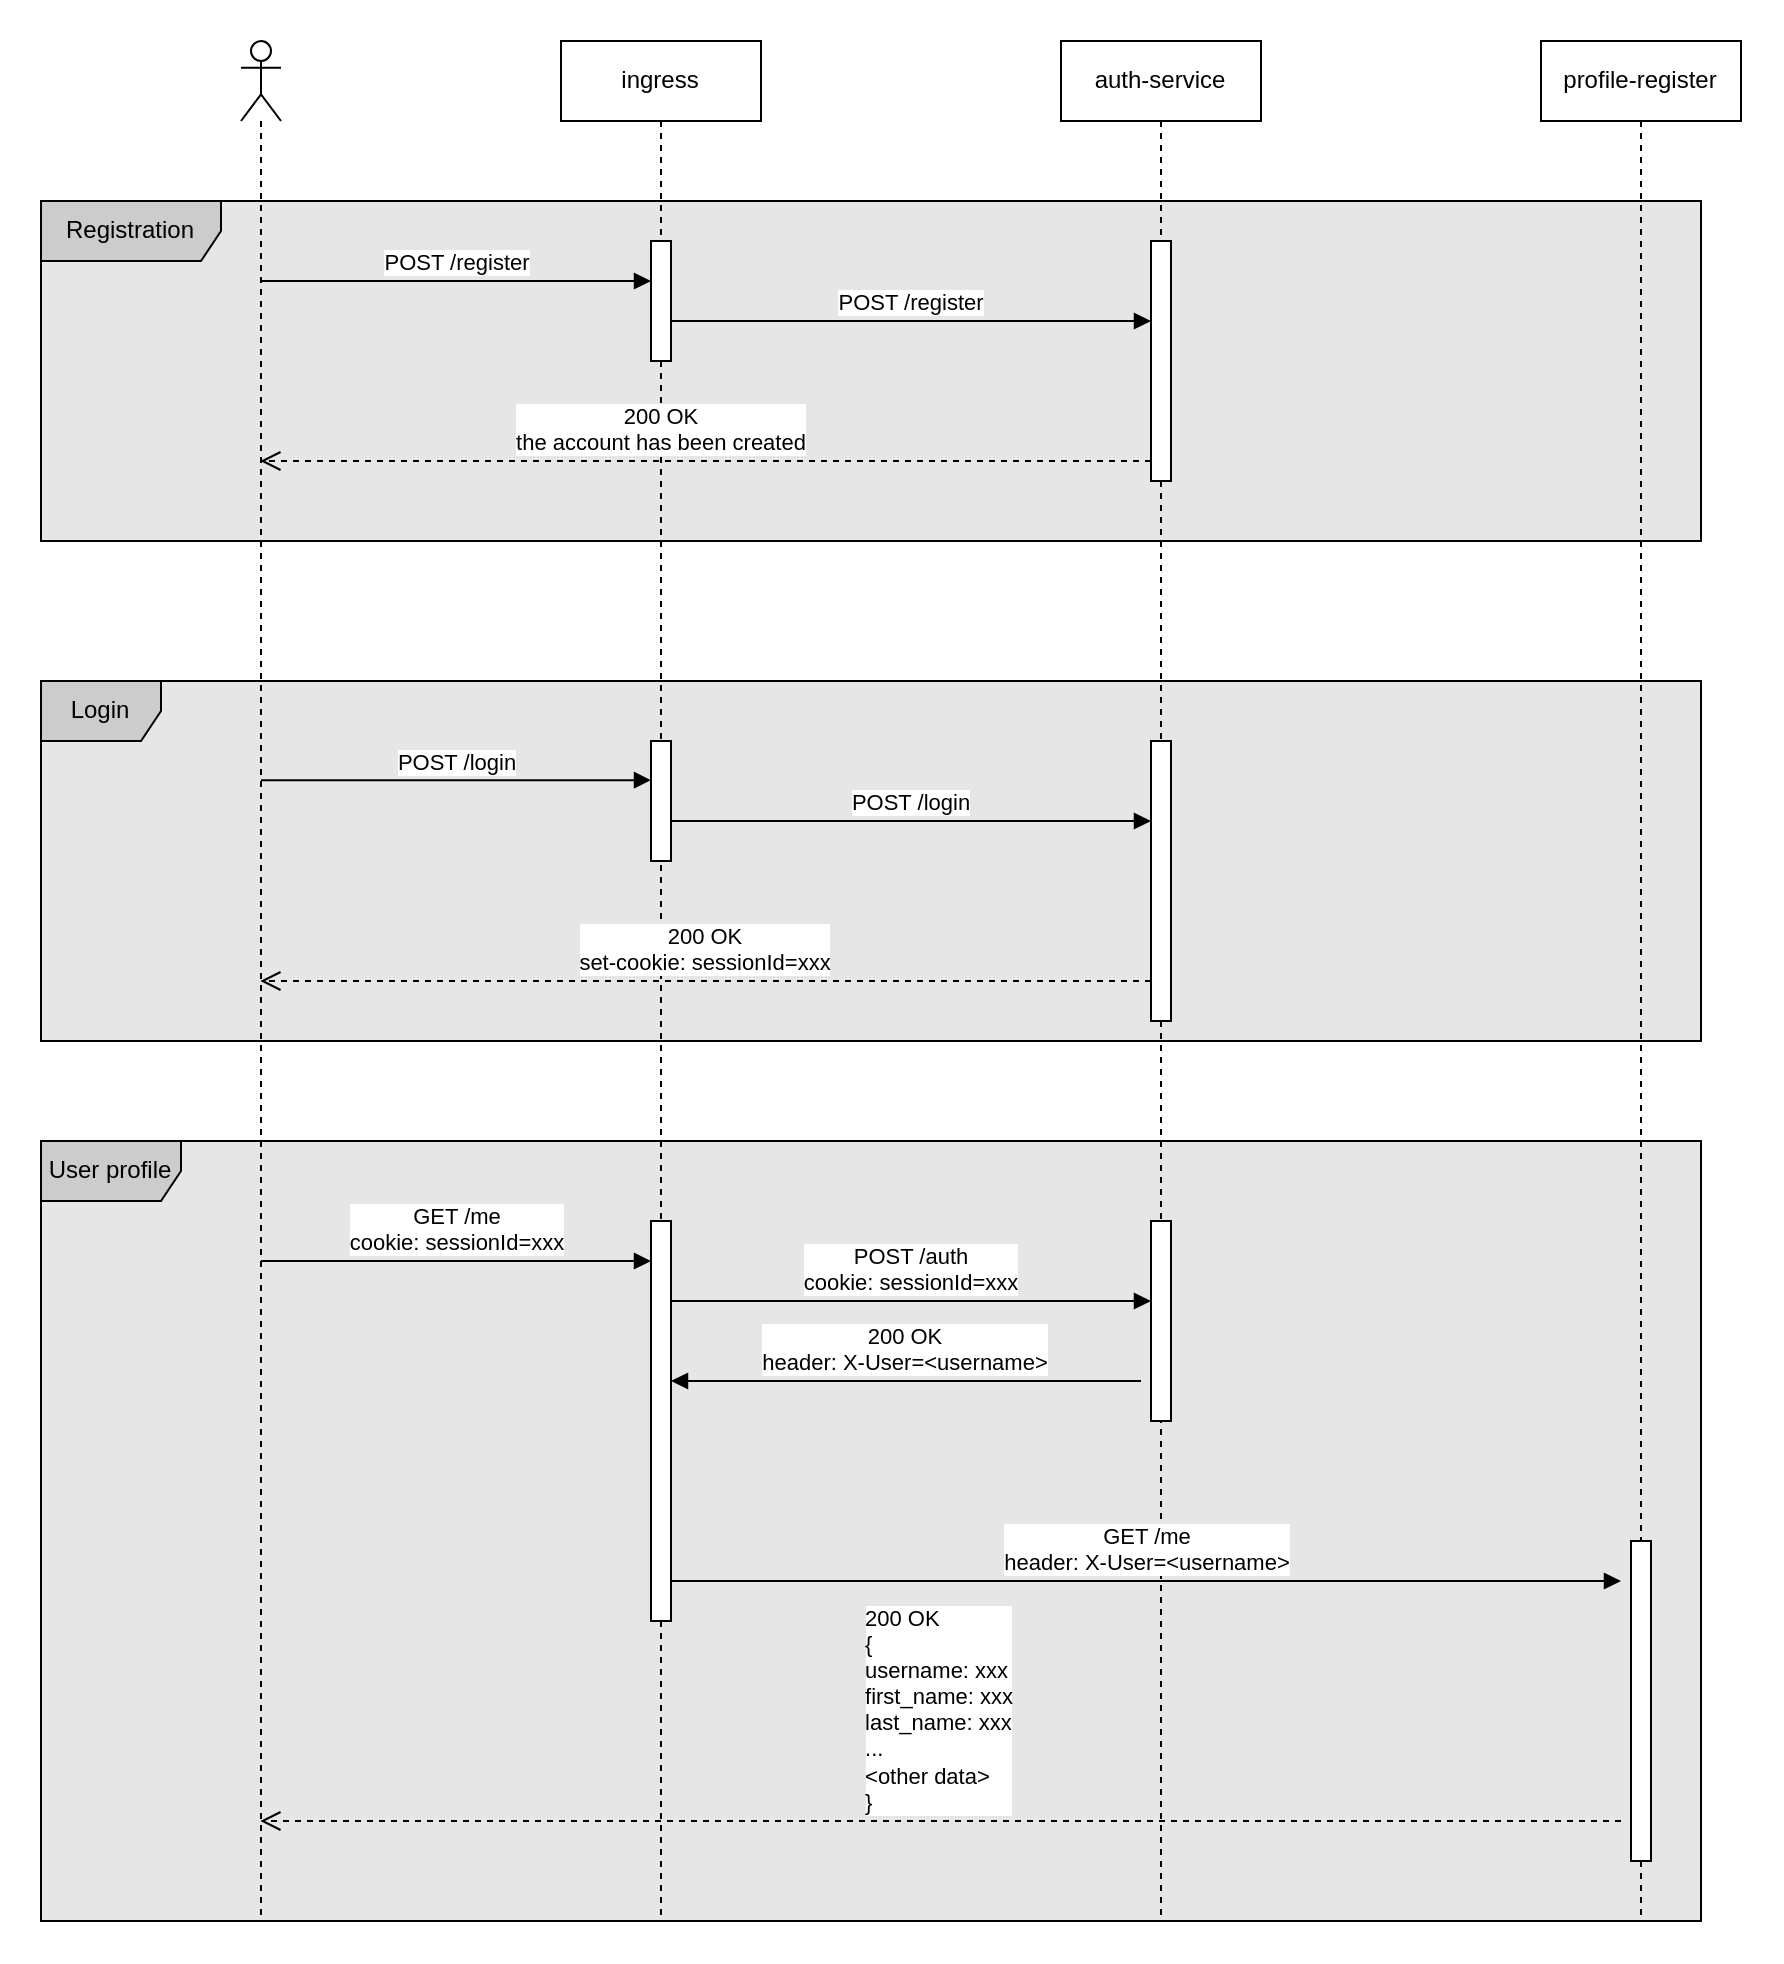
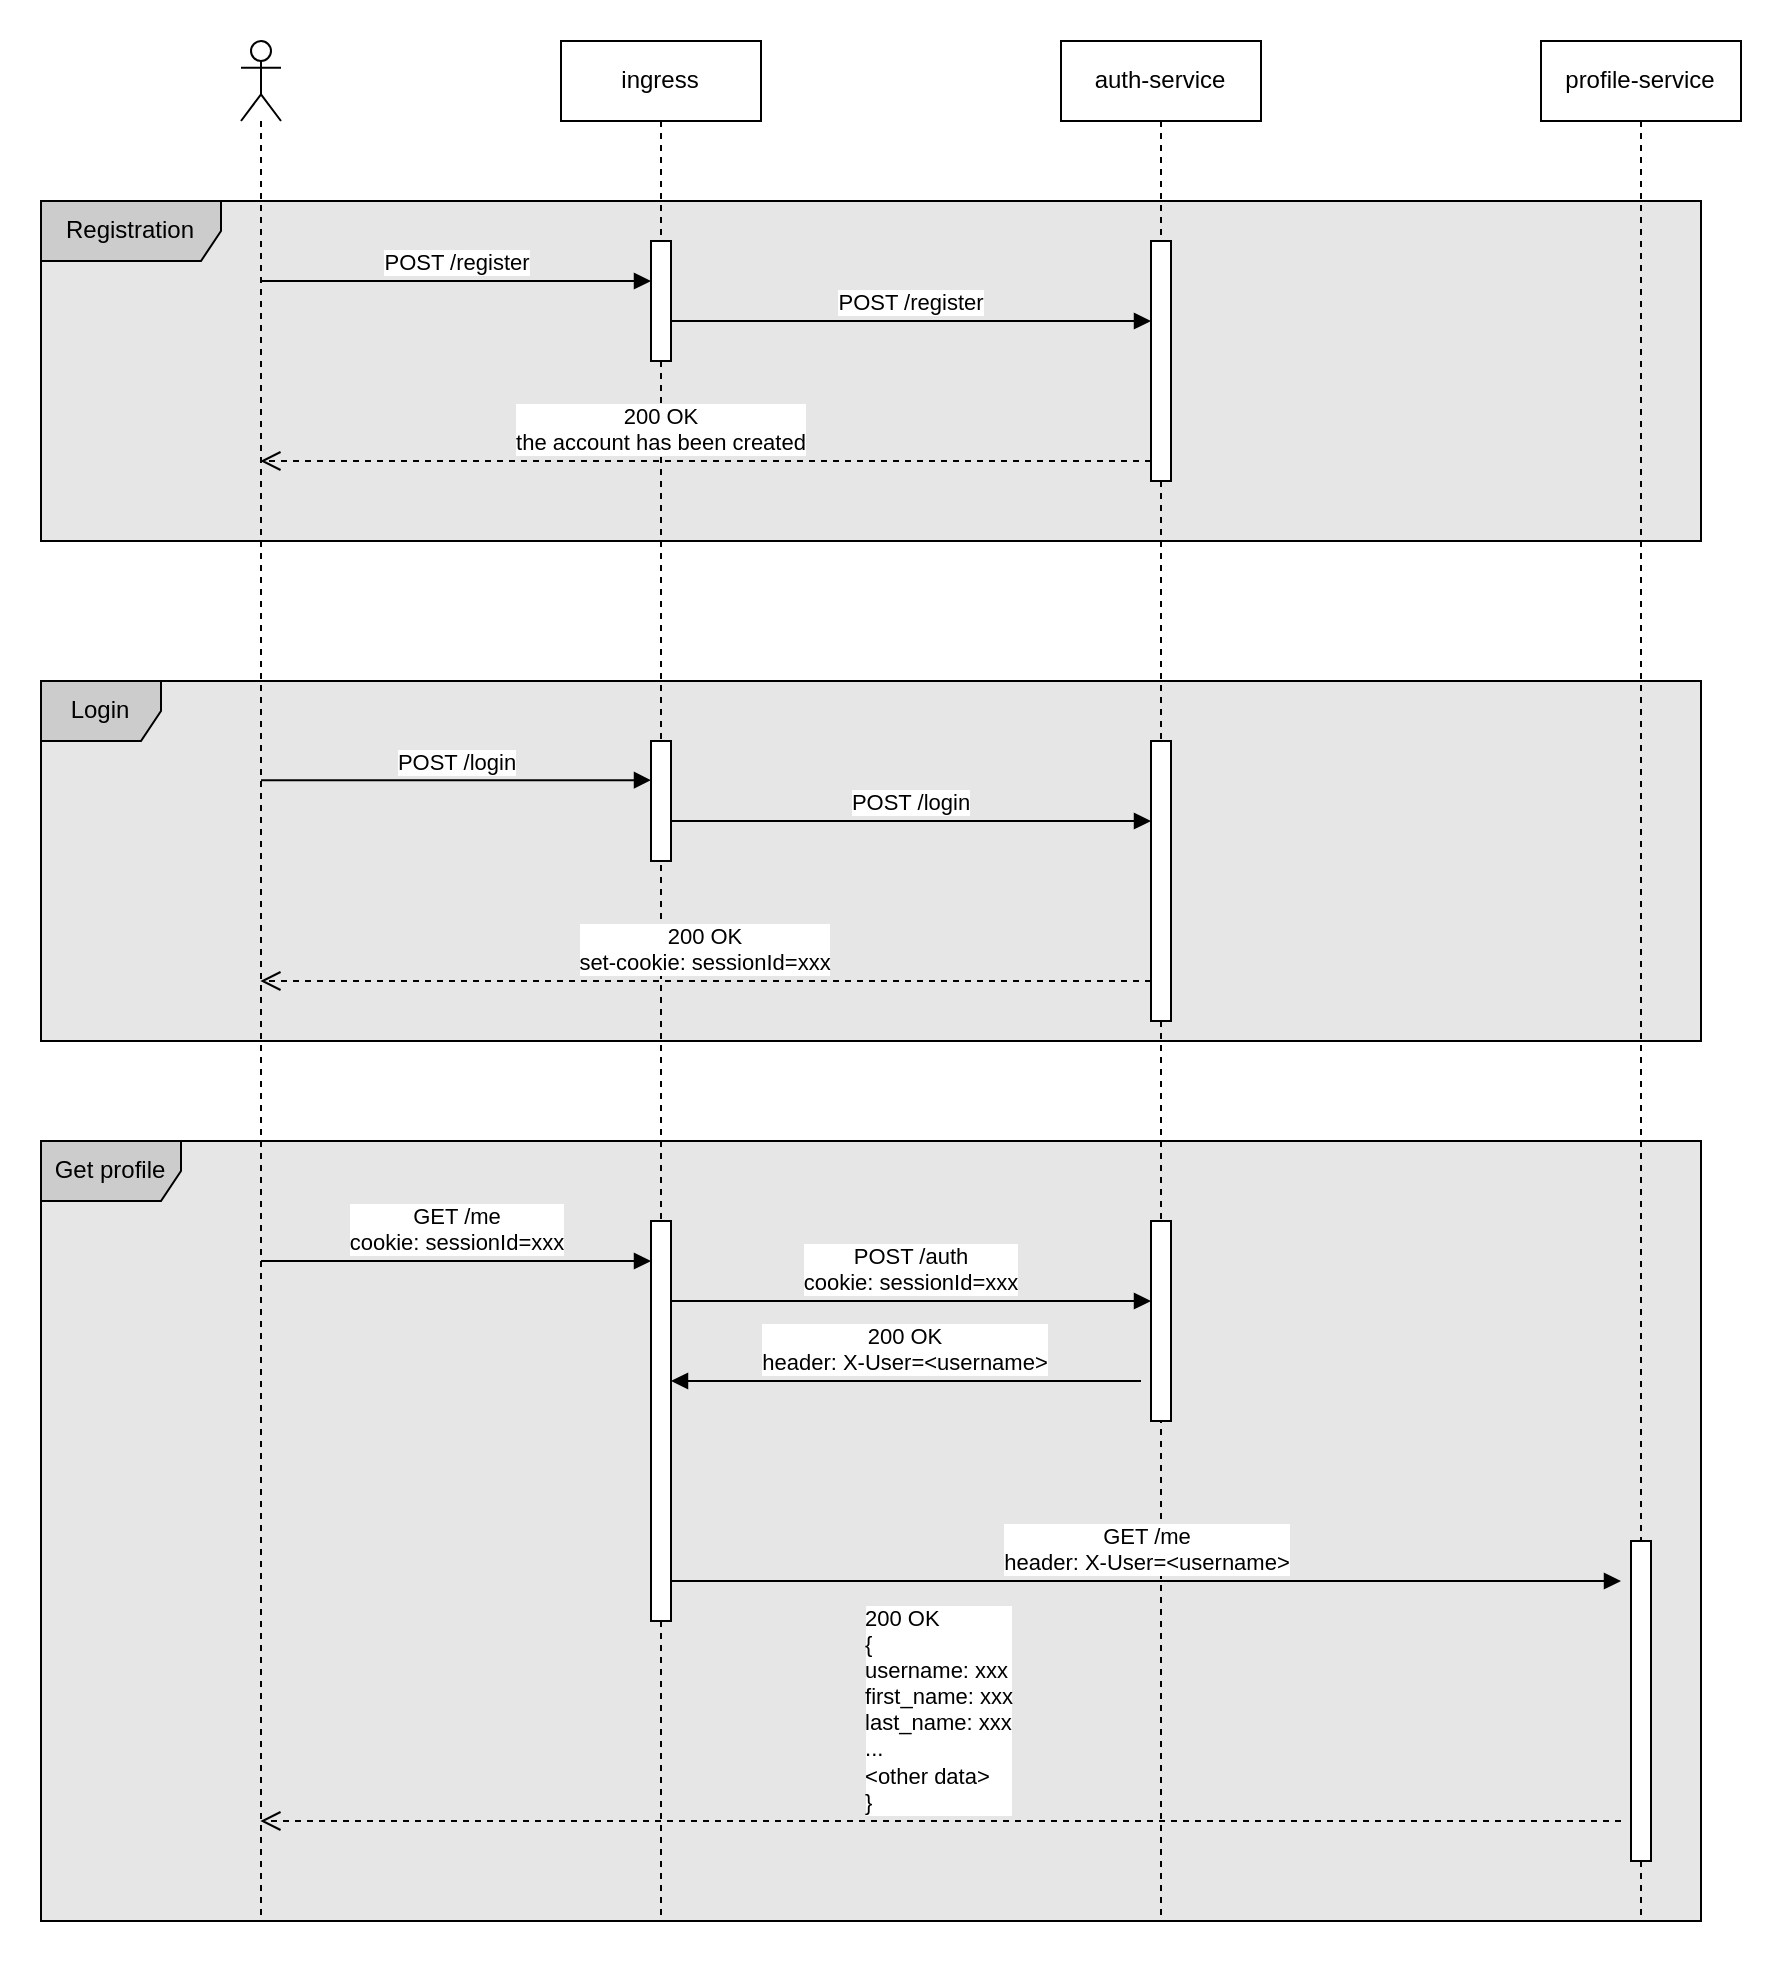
node "profile-register": label "profile-register" -> "profile-service"
node "User profile": label "User profile" -> "Get profile"
